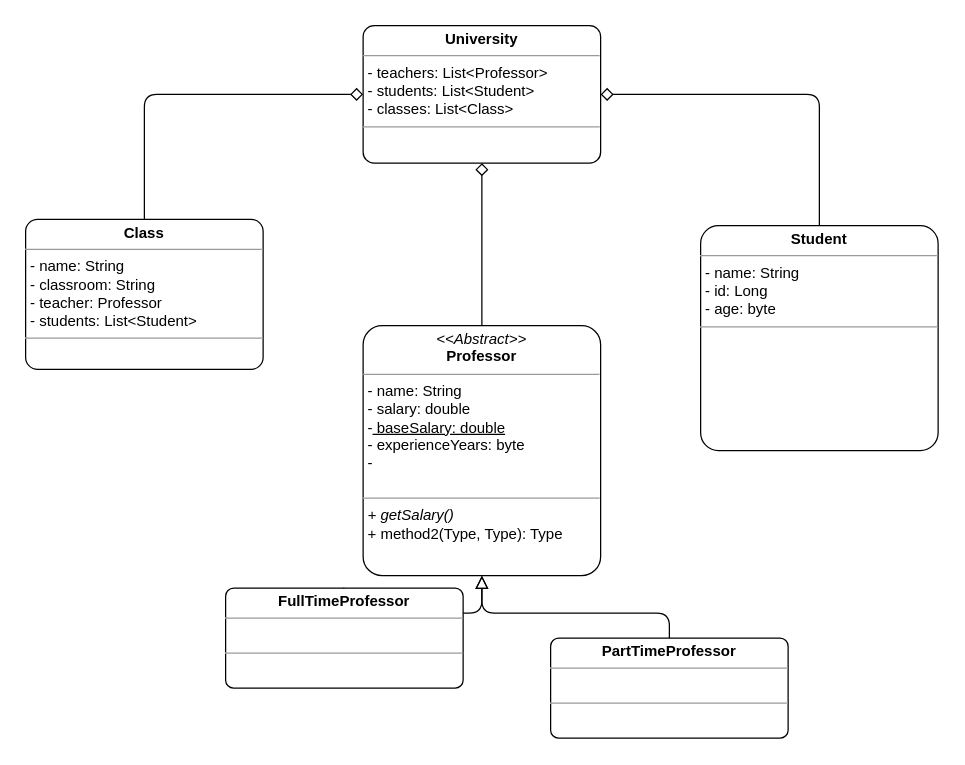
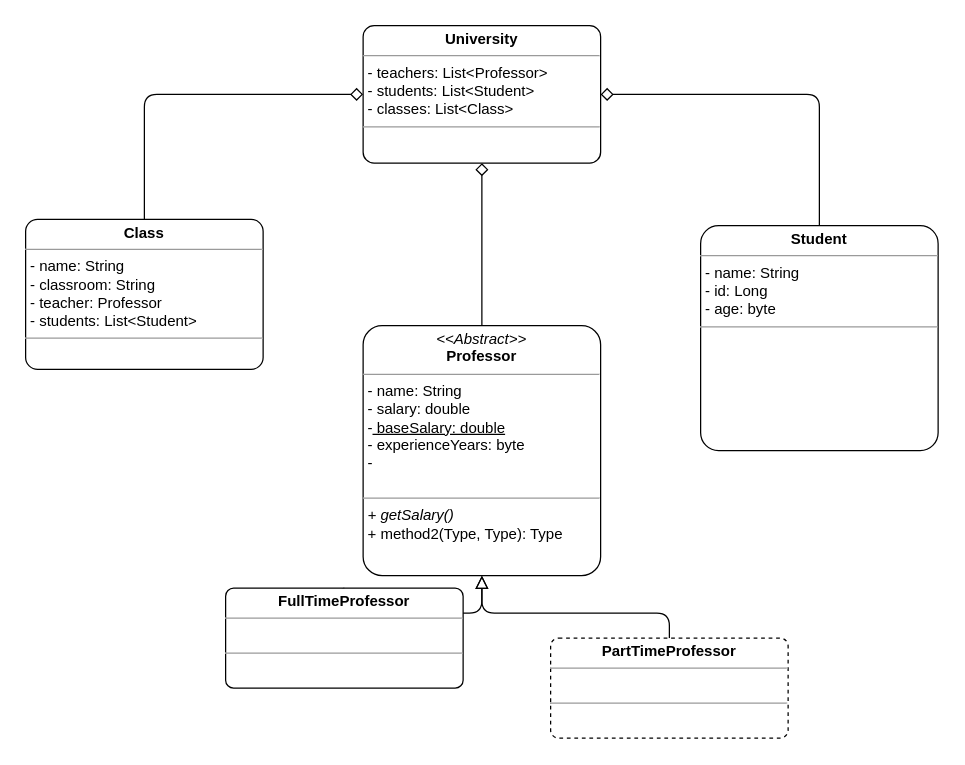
node "PartTimeProfessor": style solid -> dashed
